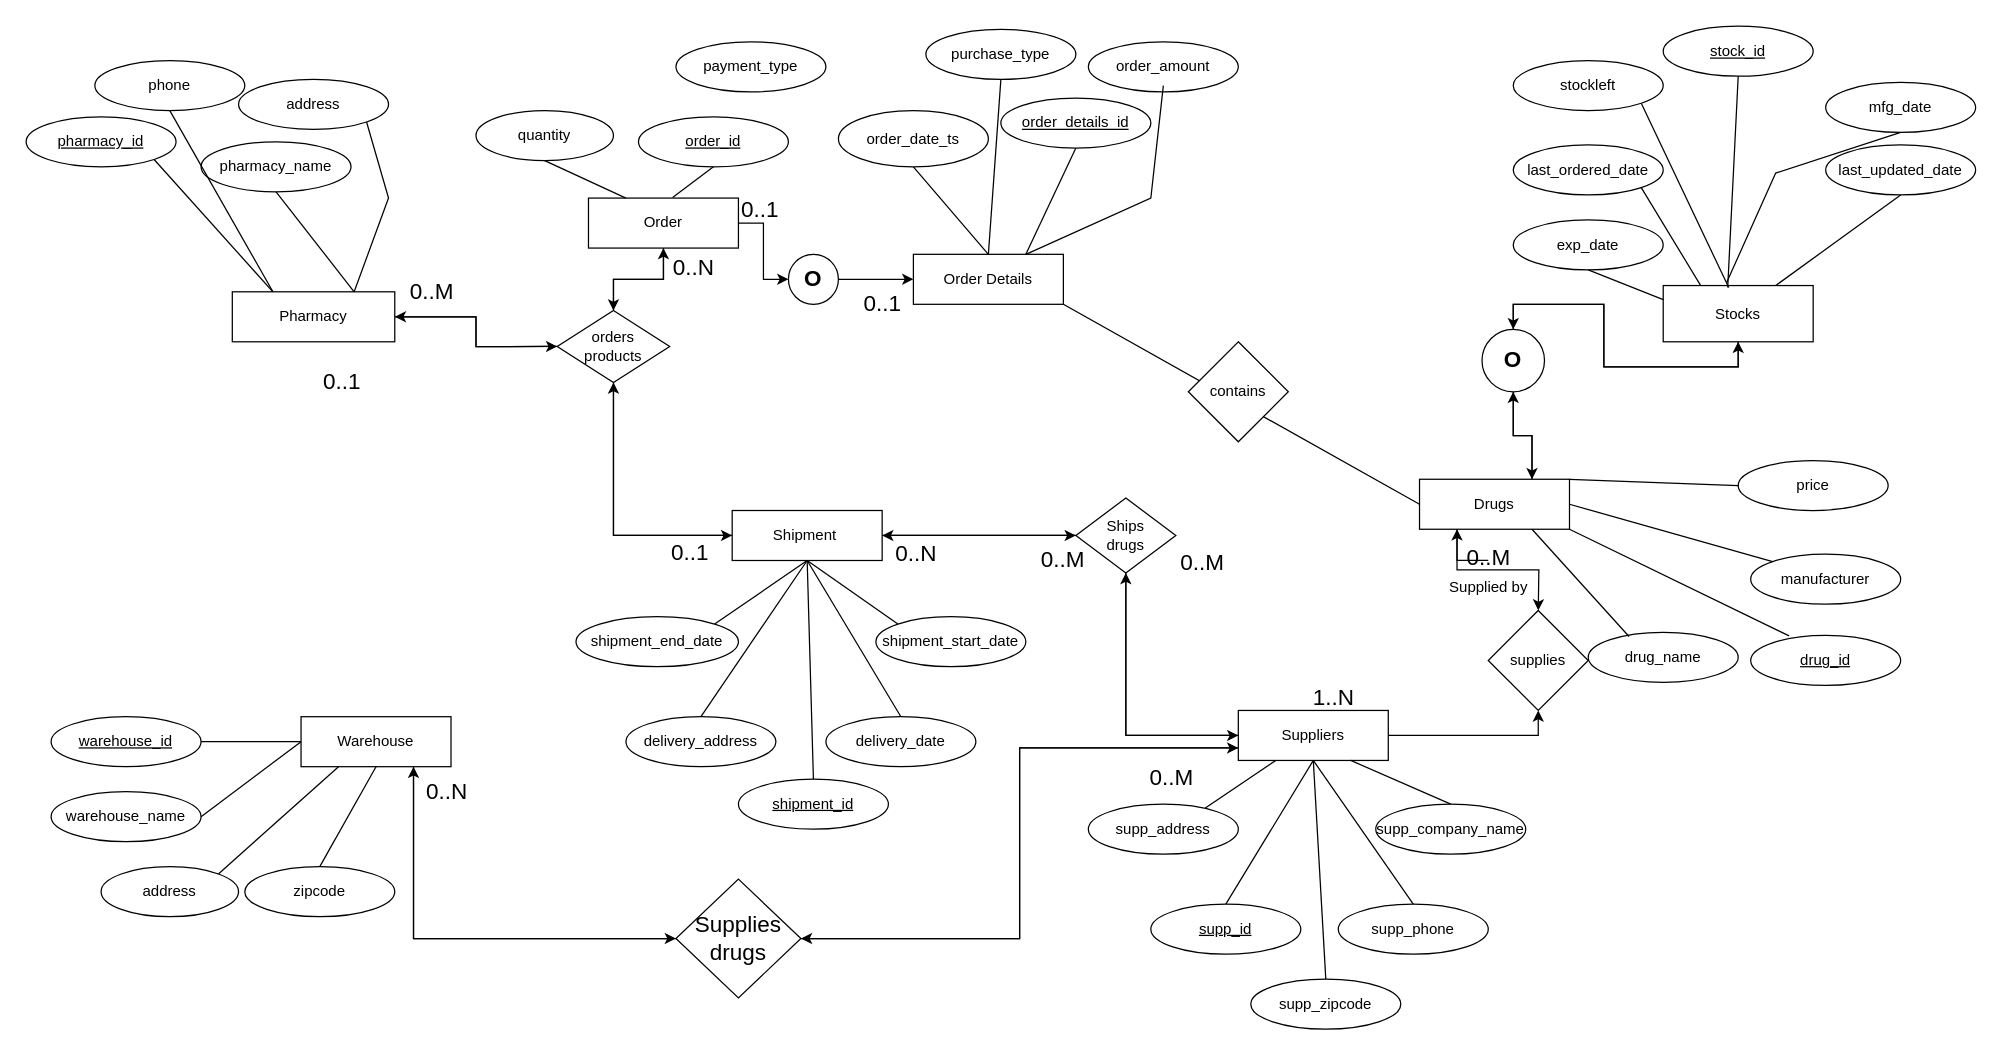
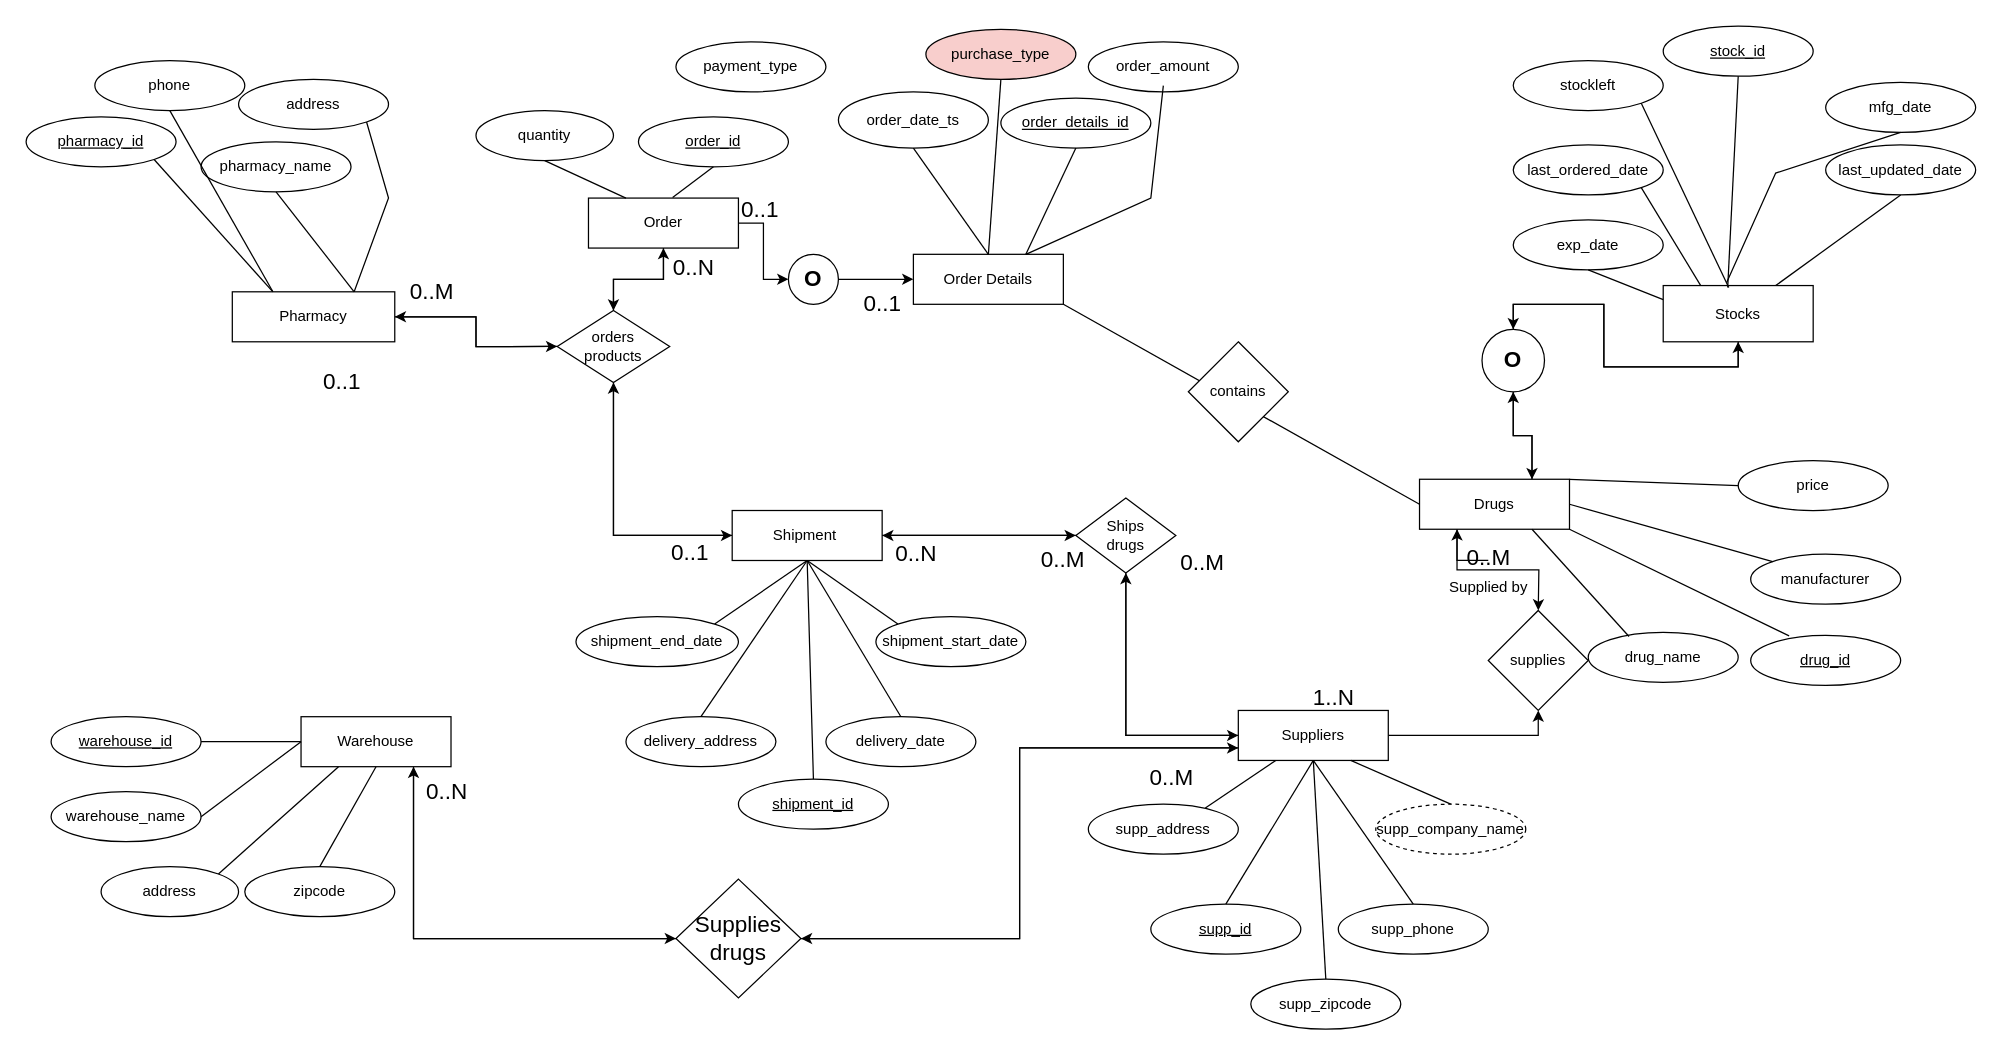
node "purchase_type": fillcolor #ffffff -> #f8cecc
node "order_date_ts": moved (913, 139) -> (913, 120)
node "supp_company_name": style solid -> dashed
